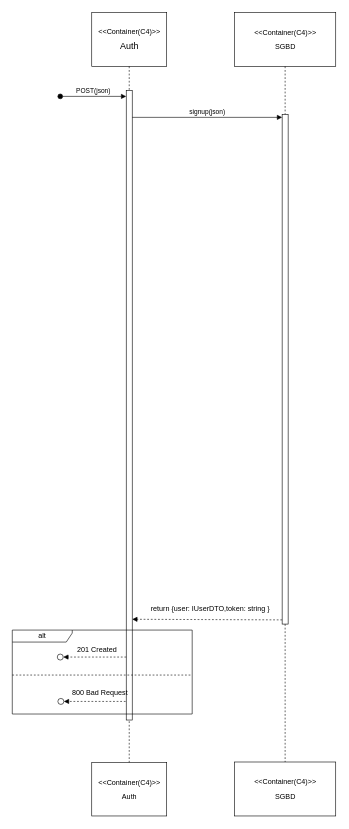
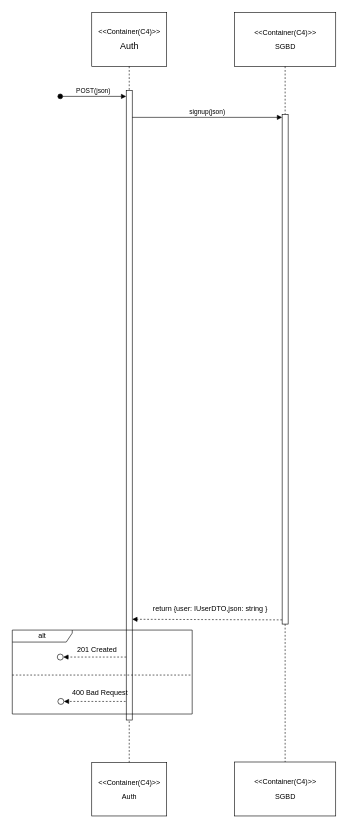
node "return {user: IUserDTO,token: string }": label "return {user: IUserDTO,token: string }" -> "return {user: IUserDTO,json: string }"
node "800 Bad Request": label "800 Bad Request" -> "400 Bad Request"
